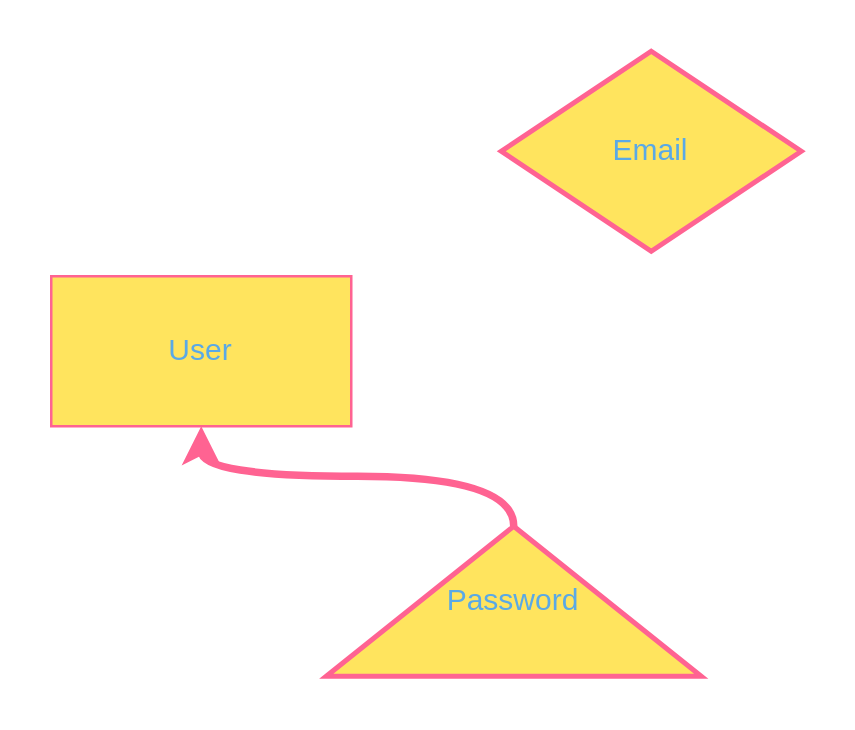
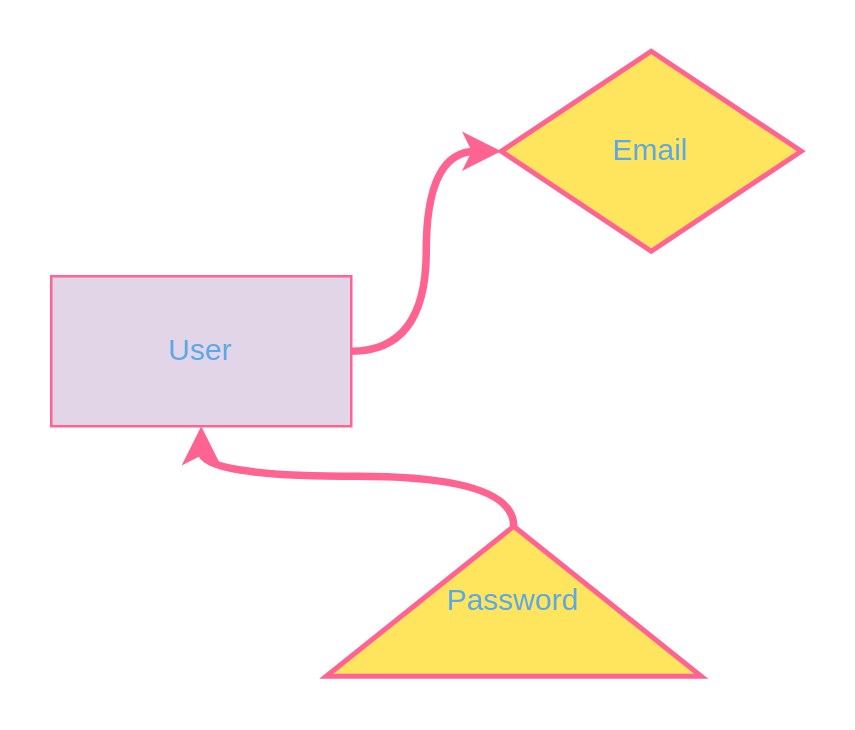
edge "User" -> "Email": added
node "User": fillcolor #ffe45e -> #e1d5e7
